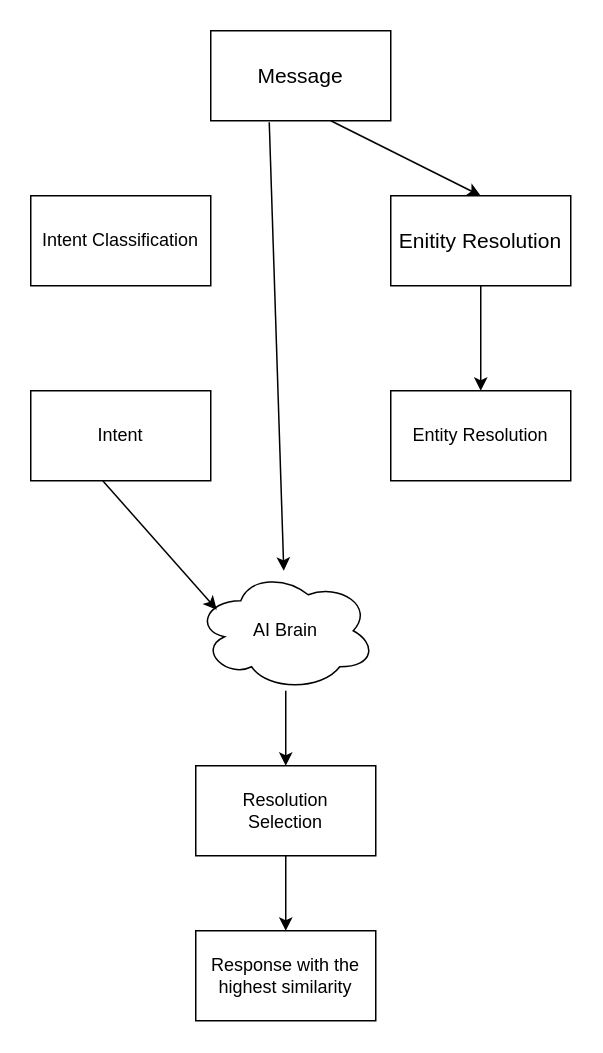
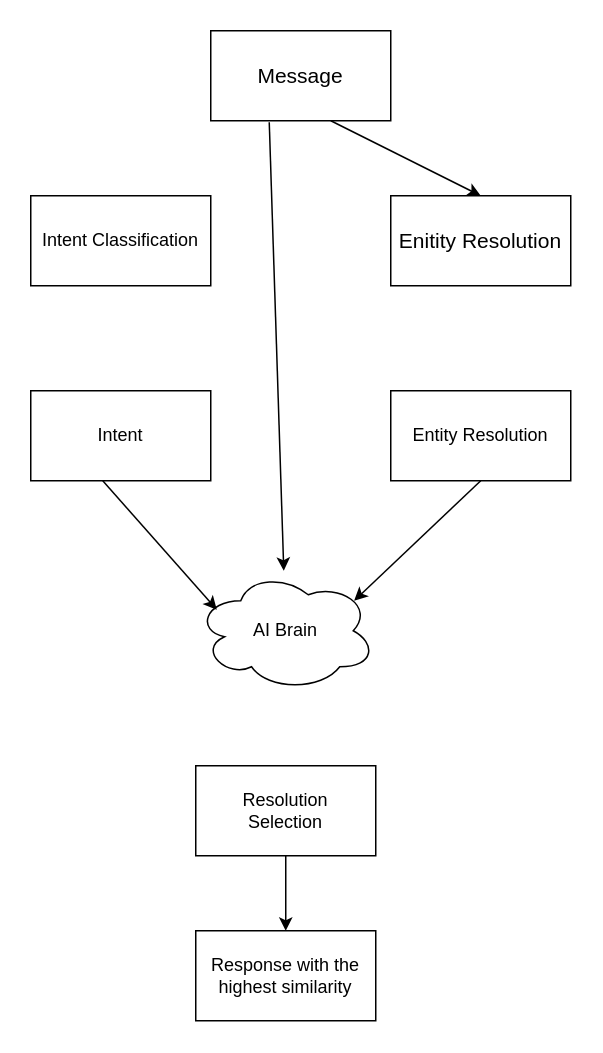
edge "Enitity Resolution" -> "Entity Resolution": removed
edge "Entity Resolution" -> "AI Brain": added
edge "AI Brain" -> "Resolution Selection": removed
